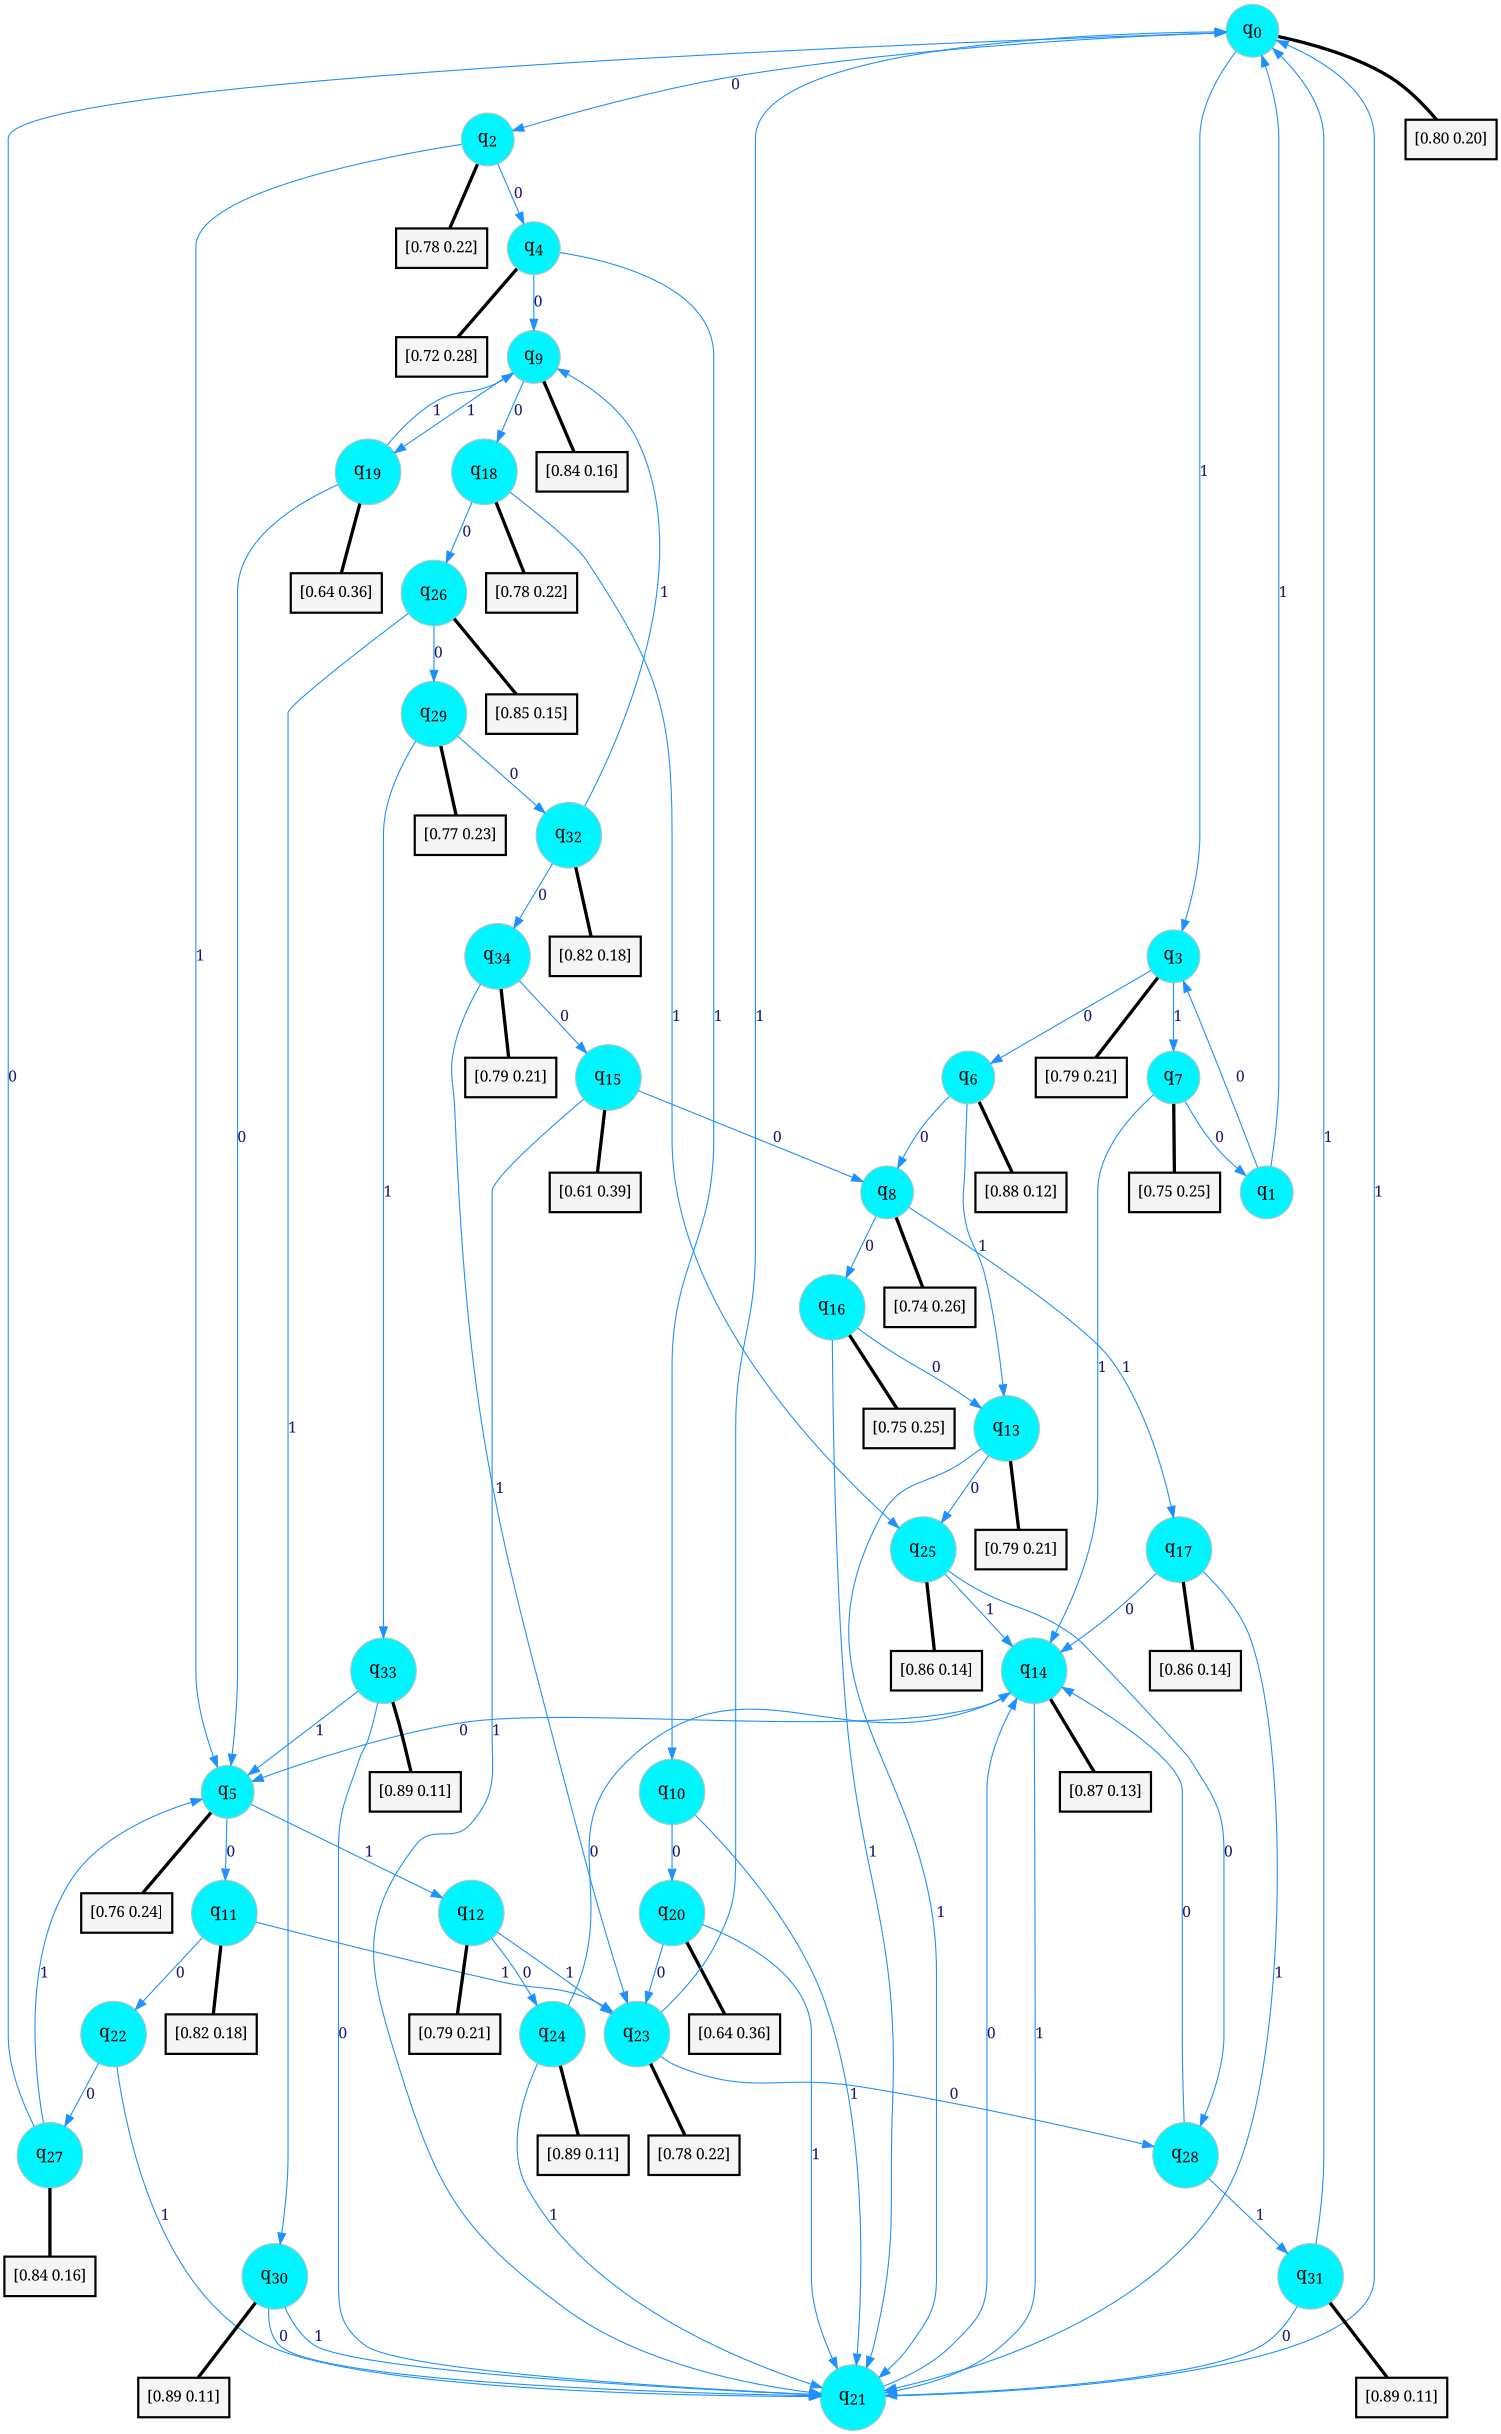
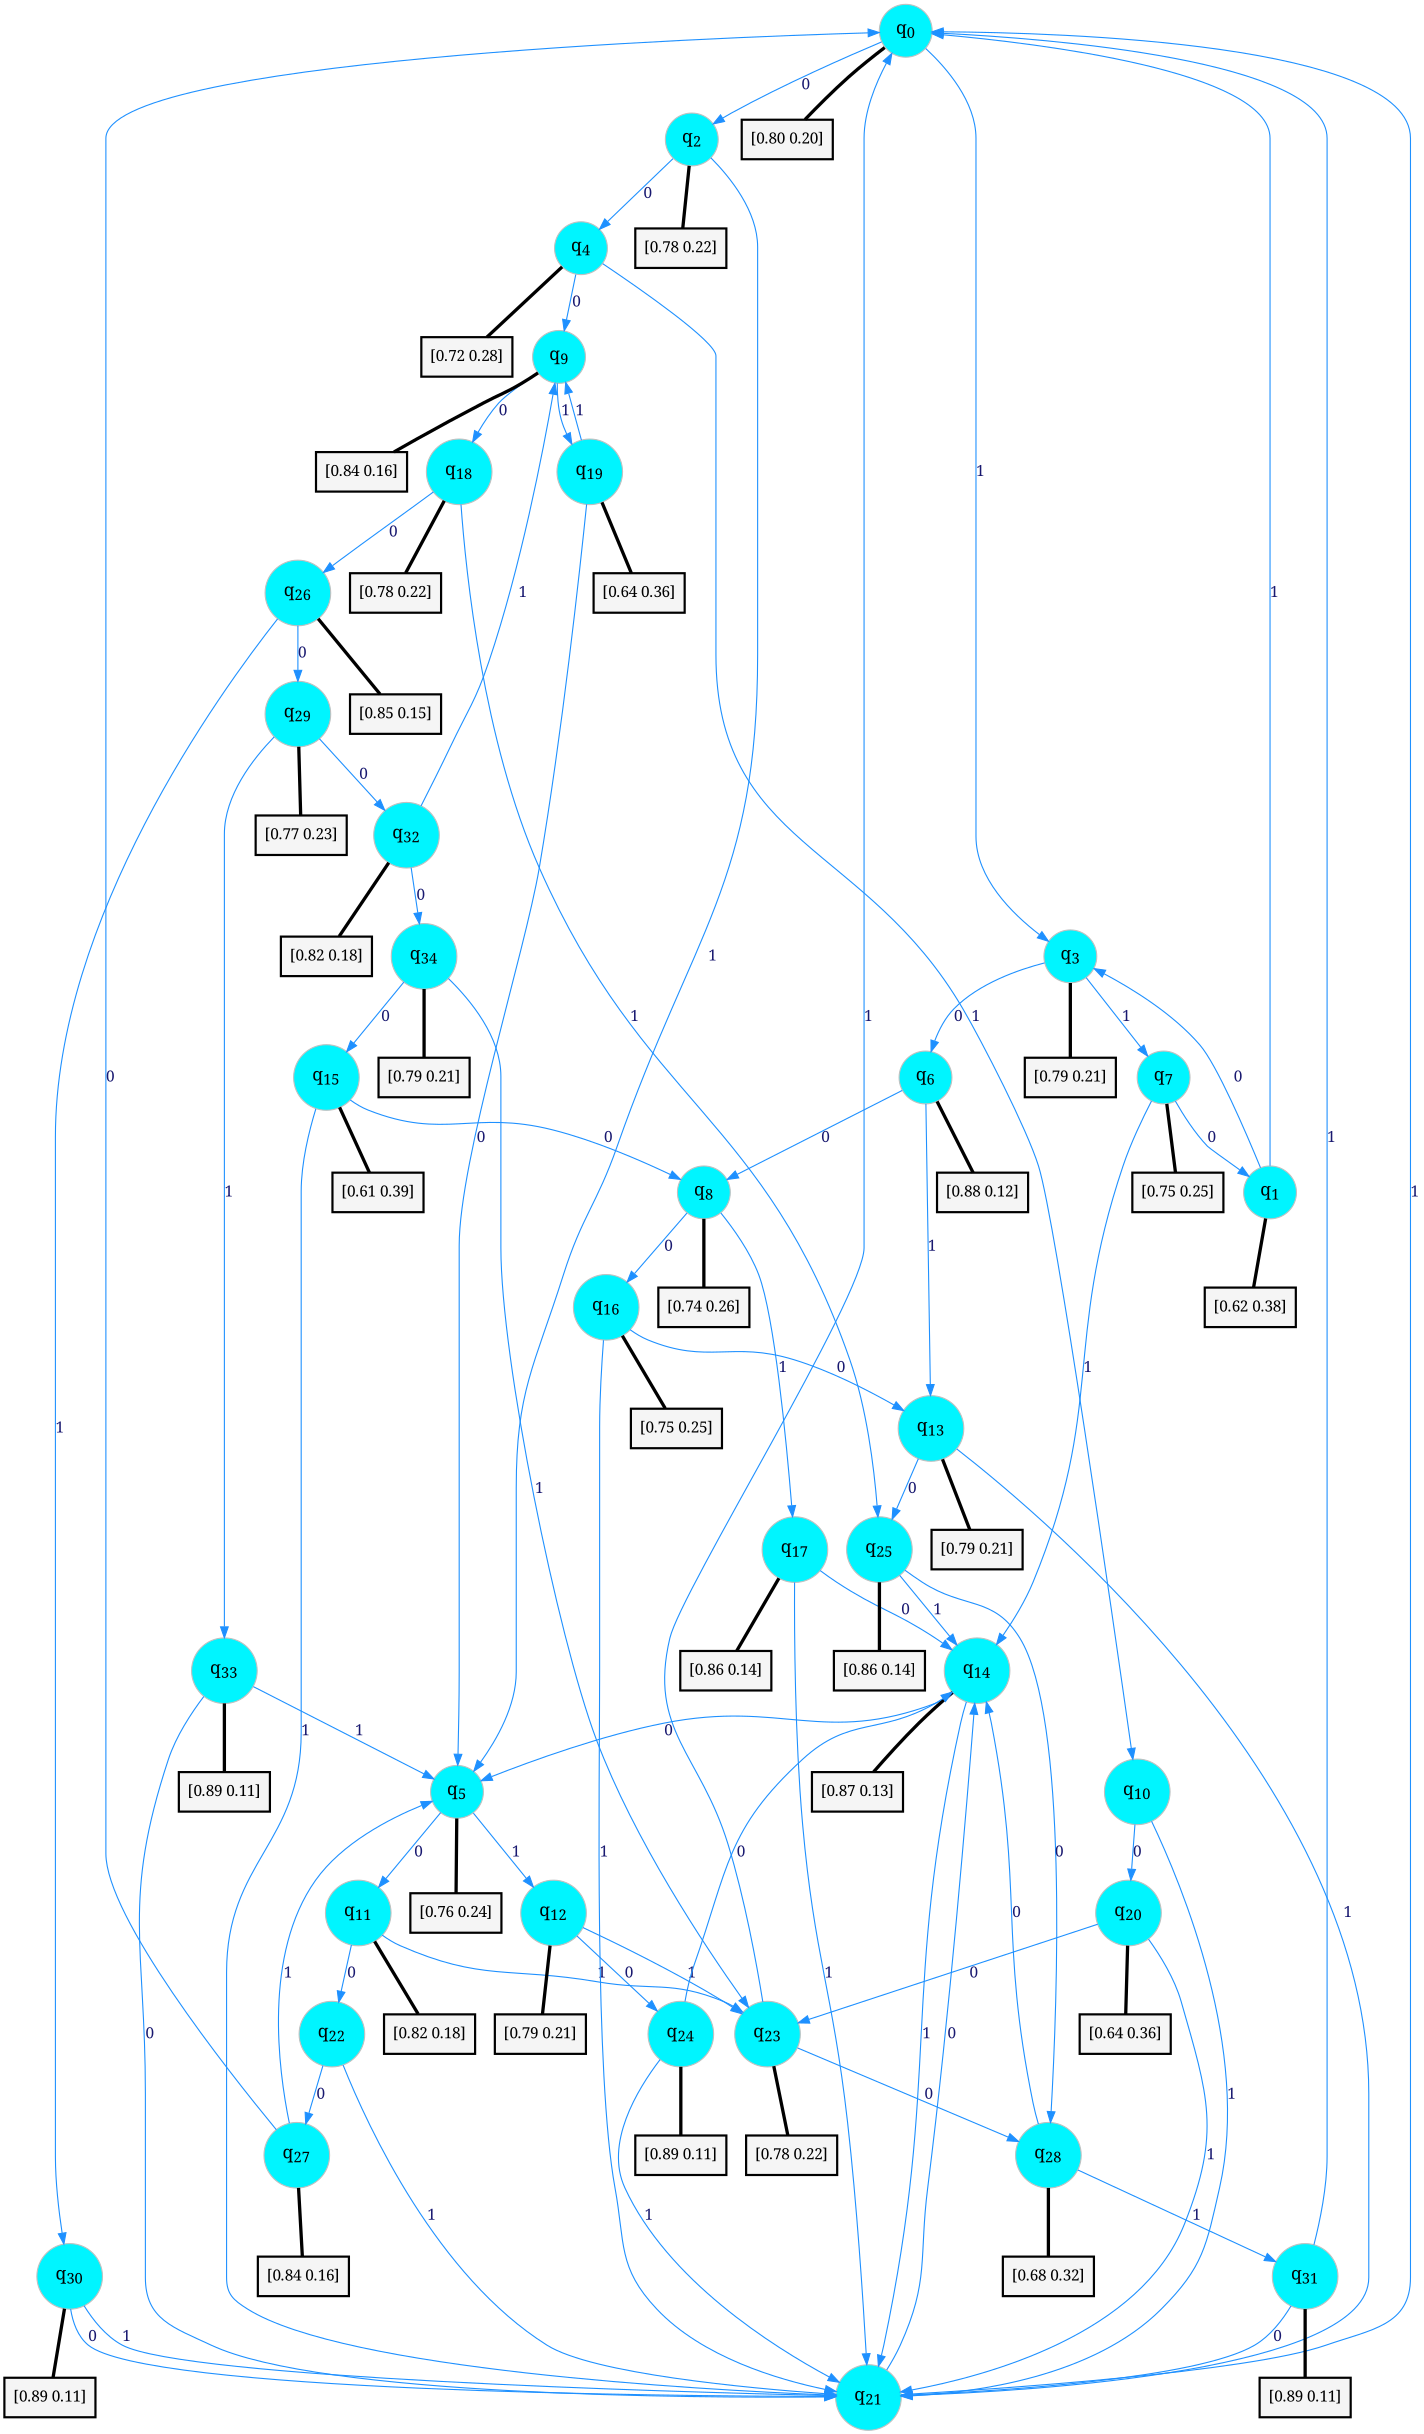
node "[0.62 0.38]": added
node "[0.68 0.32]": added
